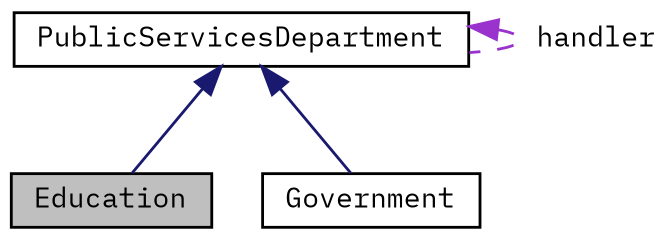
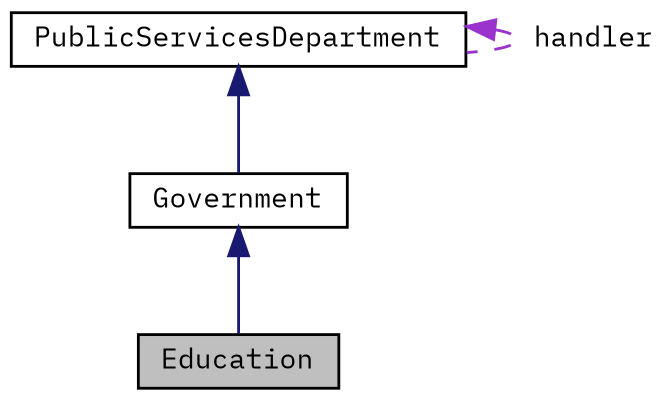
edge "Education" -> "PublicServicesDepartment": now "Education" -> "Government"
